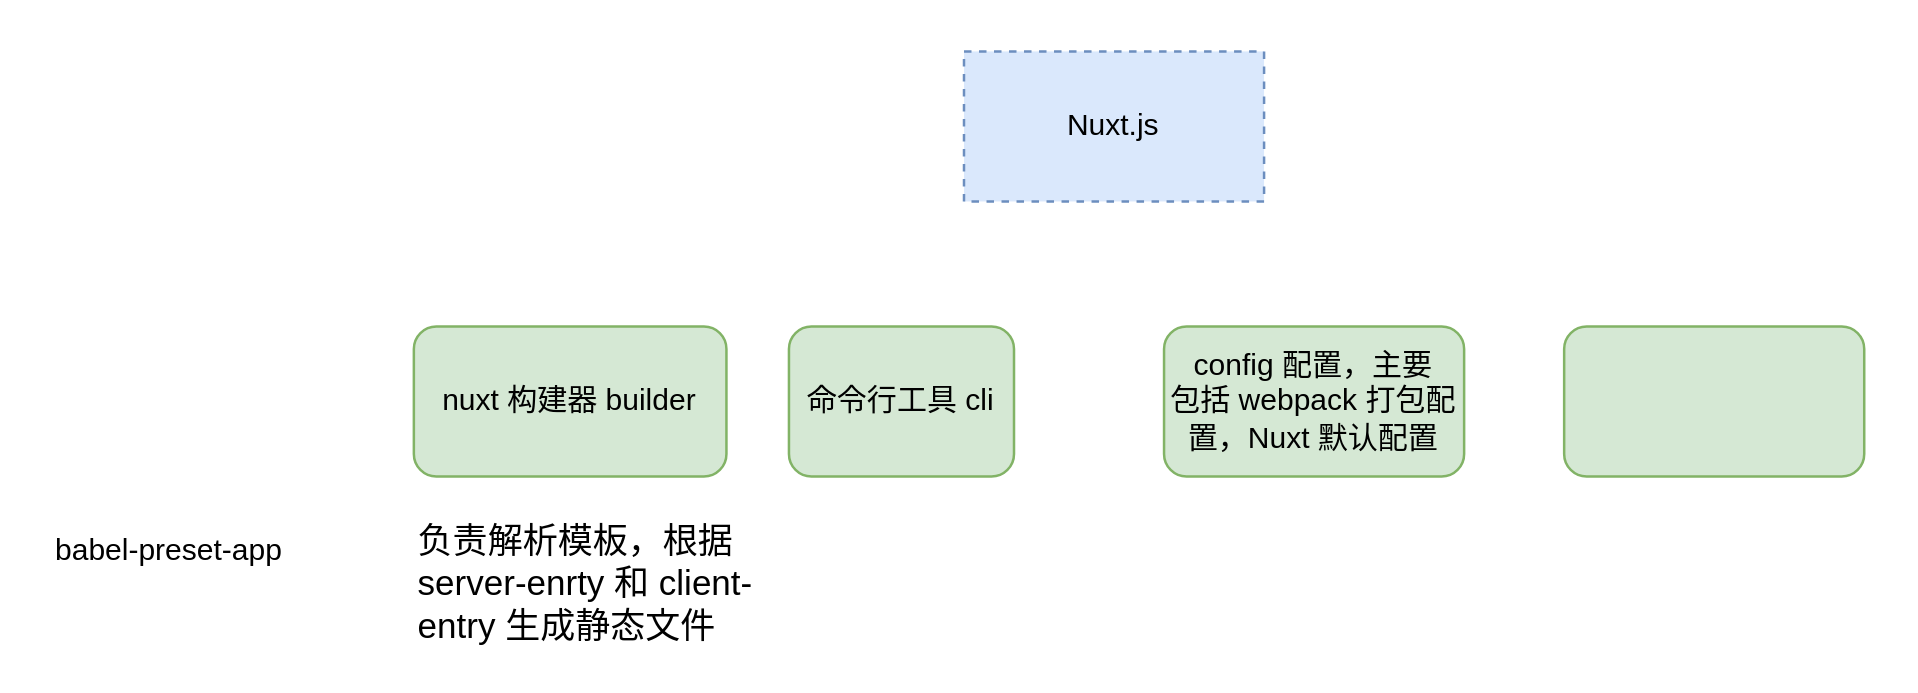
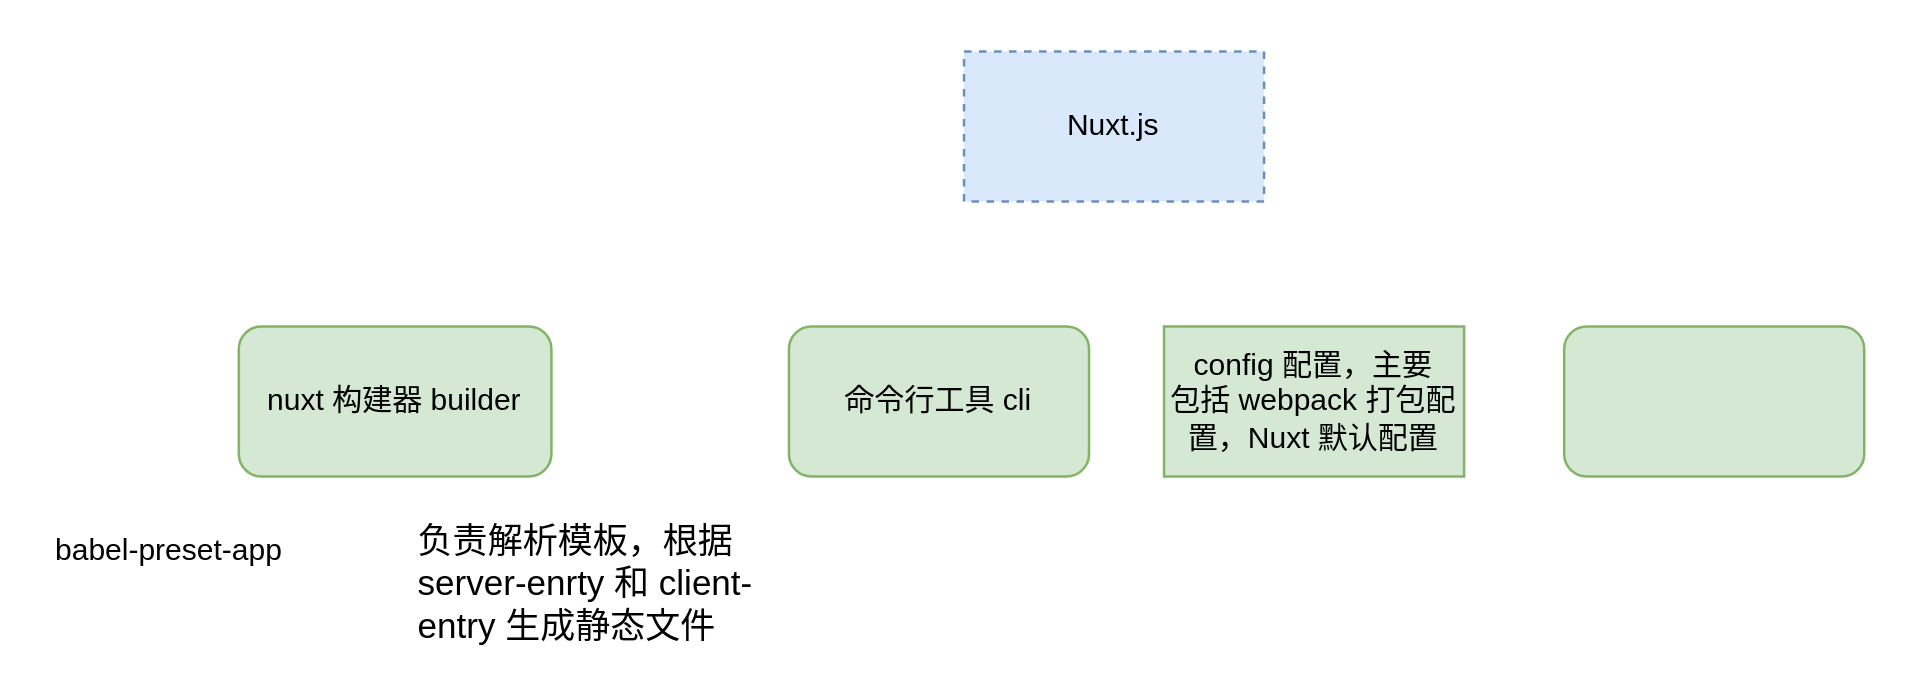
node "nuxt 构建器 builder": moved (570, 401) -> (395, 401)
node "命令行工具 cli": size 225x150 -> 300x150
node "config 配置，主要 包括 webpack 打包配置，Nuxt 默认配置": shape rounded rectangle -> rectangle
